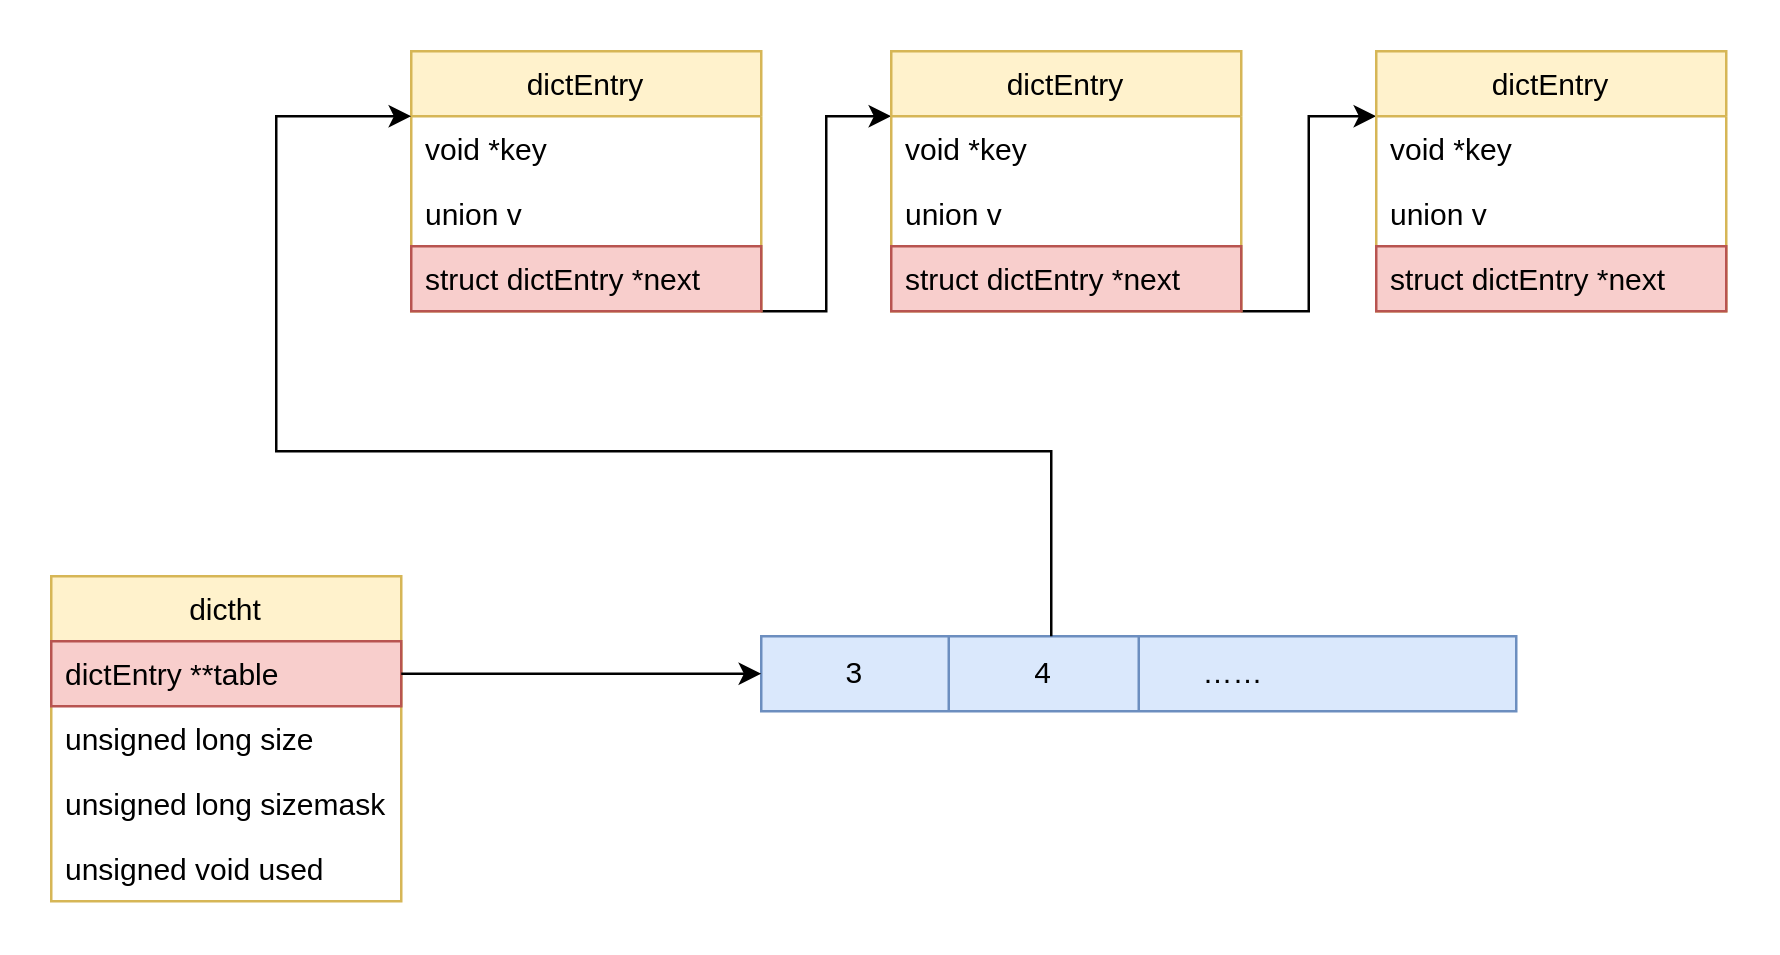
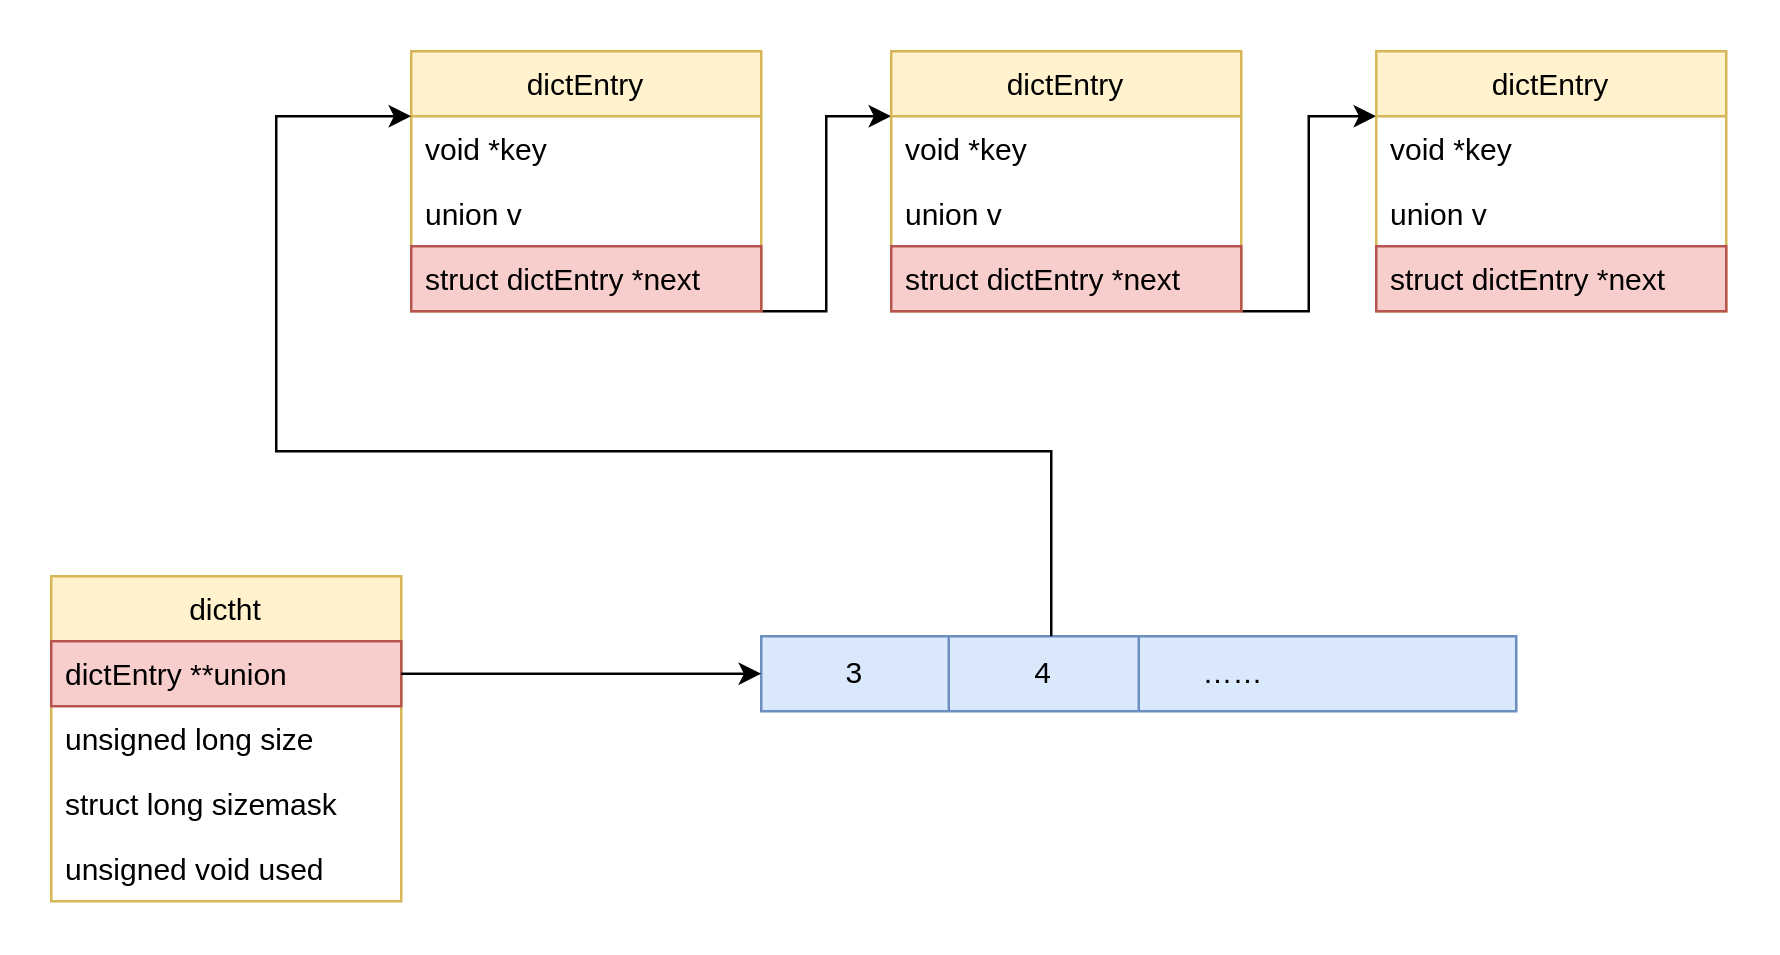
node "dictEntry **table": label "dictEntry **table" -> "dictEntry **union"
node "unsigned long sizemask": label "unsigned long sizemask" -> "struct long sizemask"
